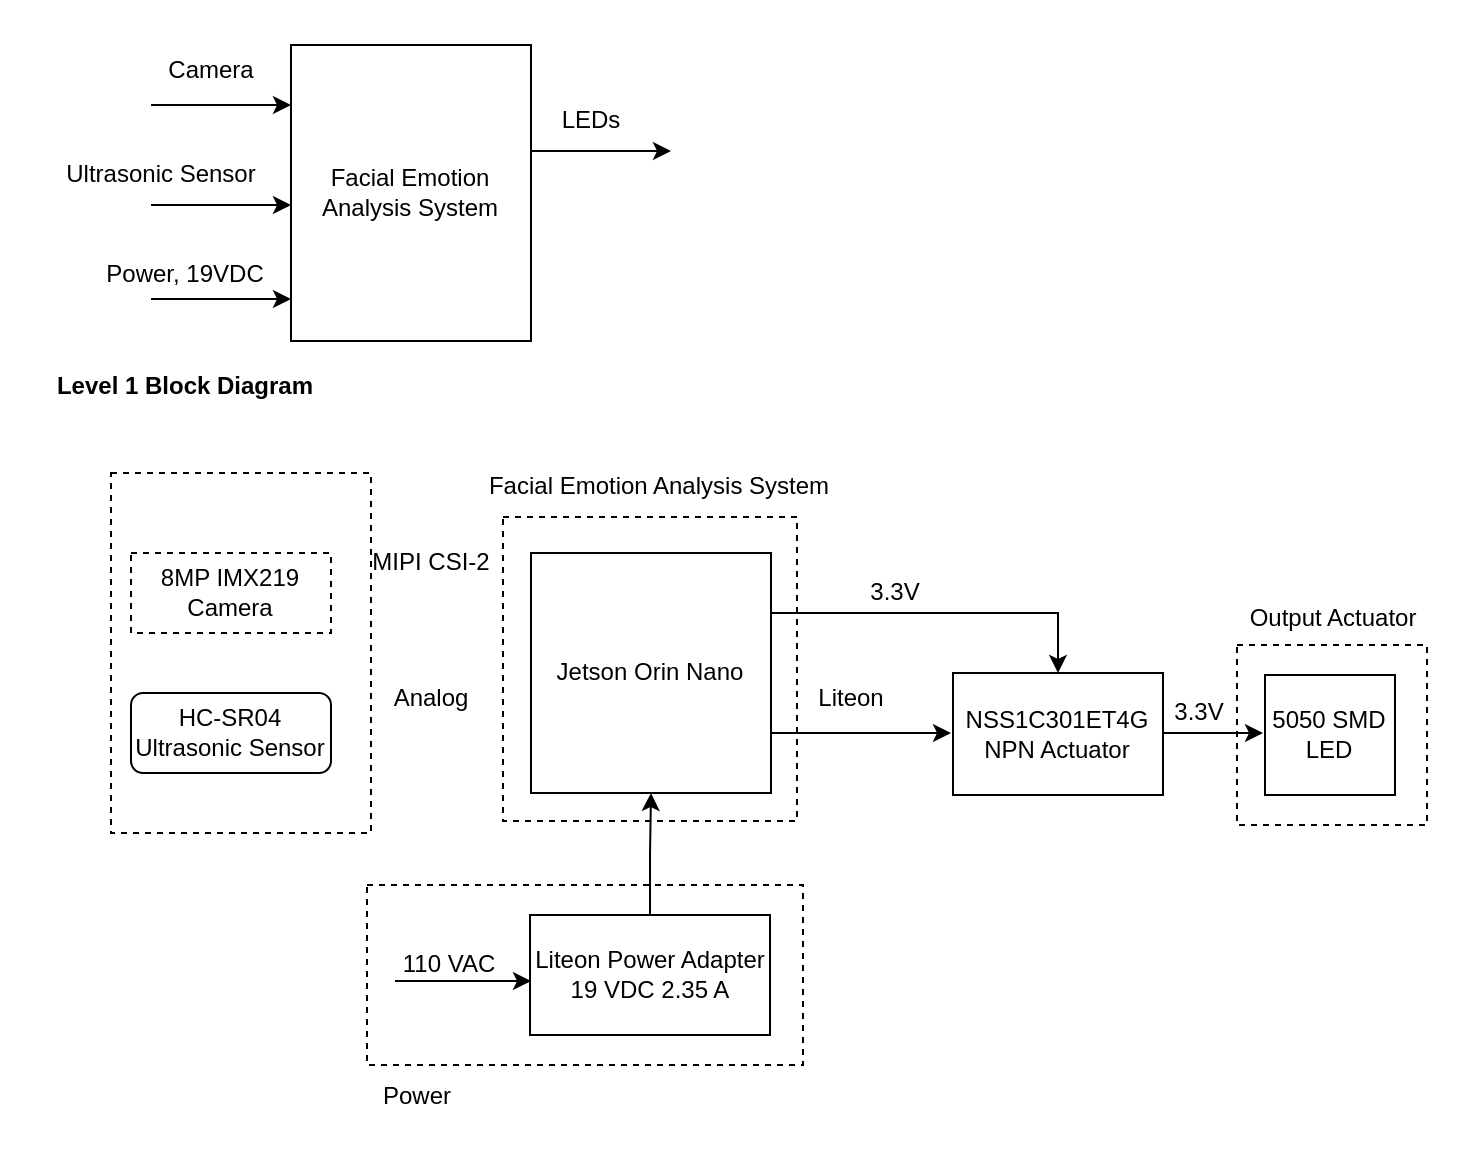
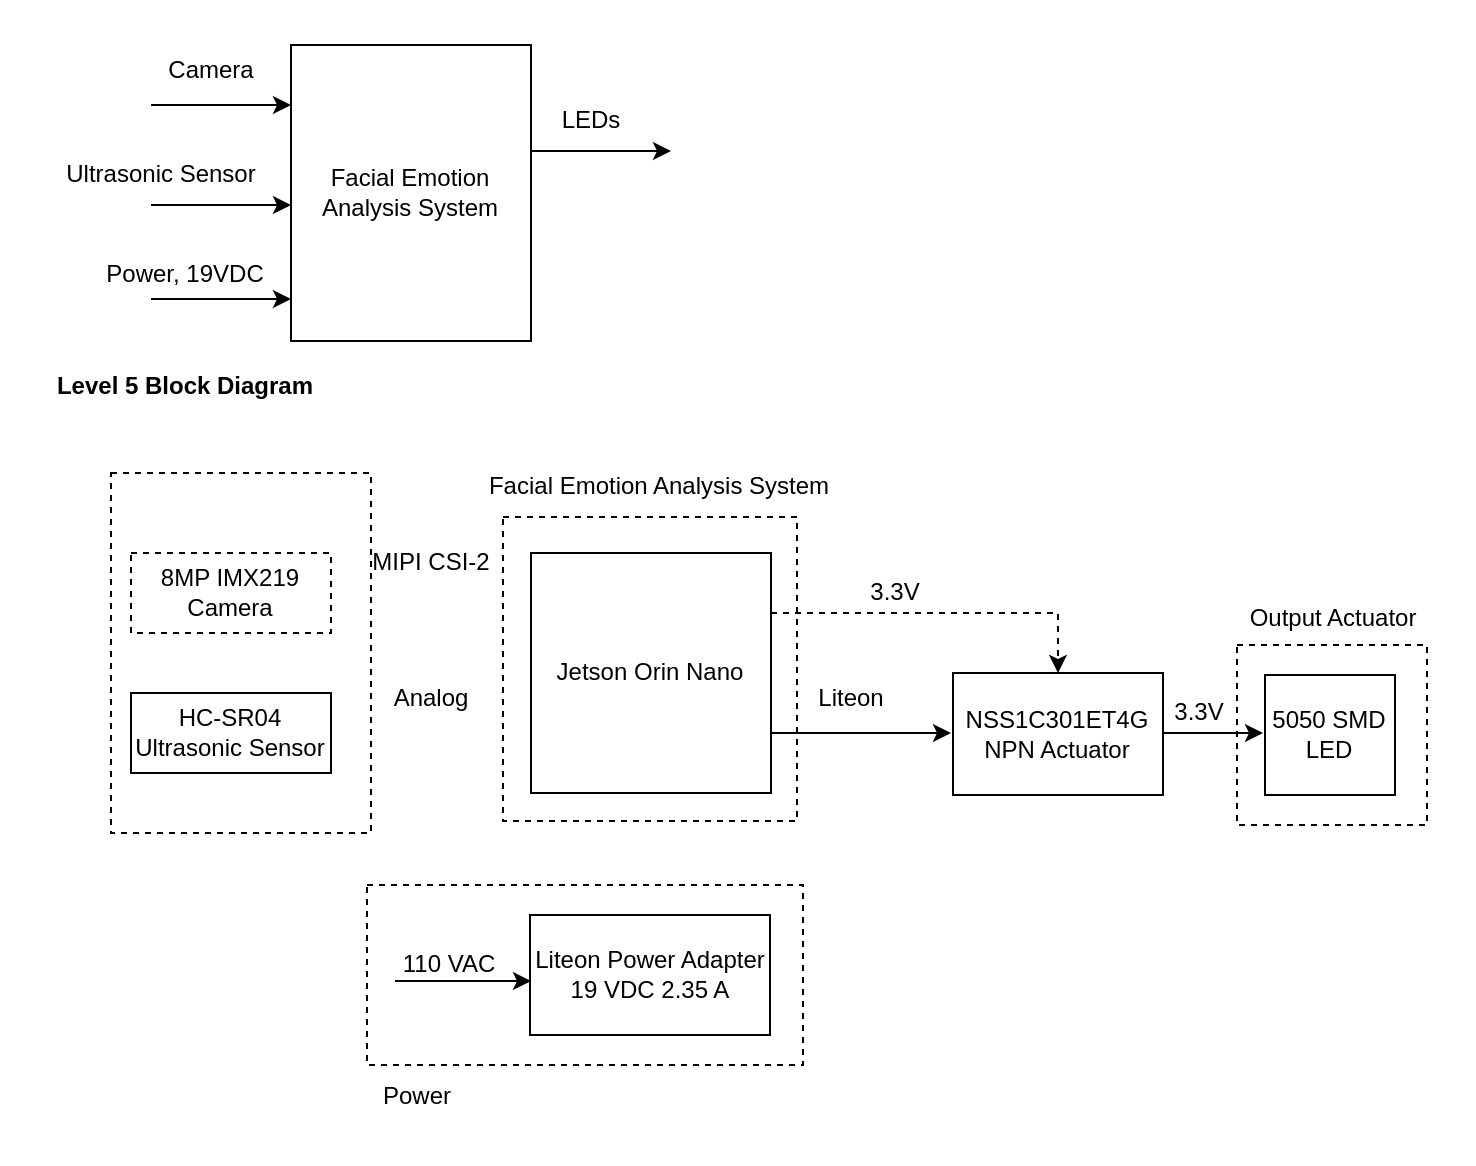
node "Level 1 Block Diagram": label "Level 1 Block Diagram" -> "Level 5 Block Diagram"
edge "Jetson Orin Nano" -> "NSS1C301ET4G NPN Actuator": style solid -> dashed
node "HC-SR04 Ultrasonic Sensor": shape rounded rectangle -> rectangle
edge "Liteon Power Adapter 19 VDC 2.35 A" -> "Jetson Orin Nano": removed
